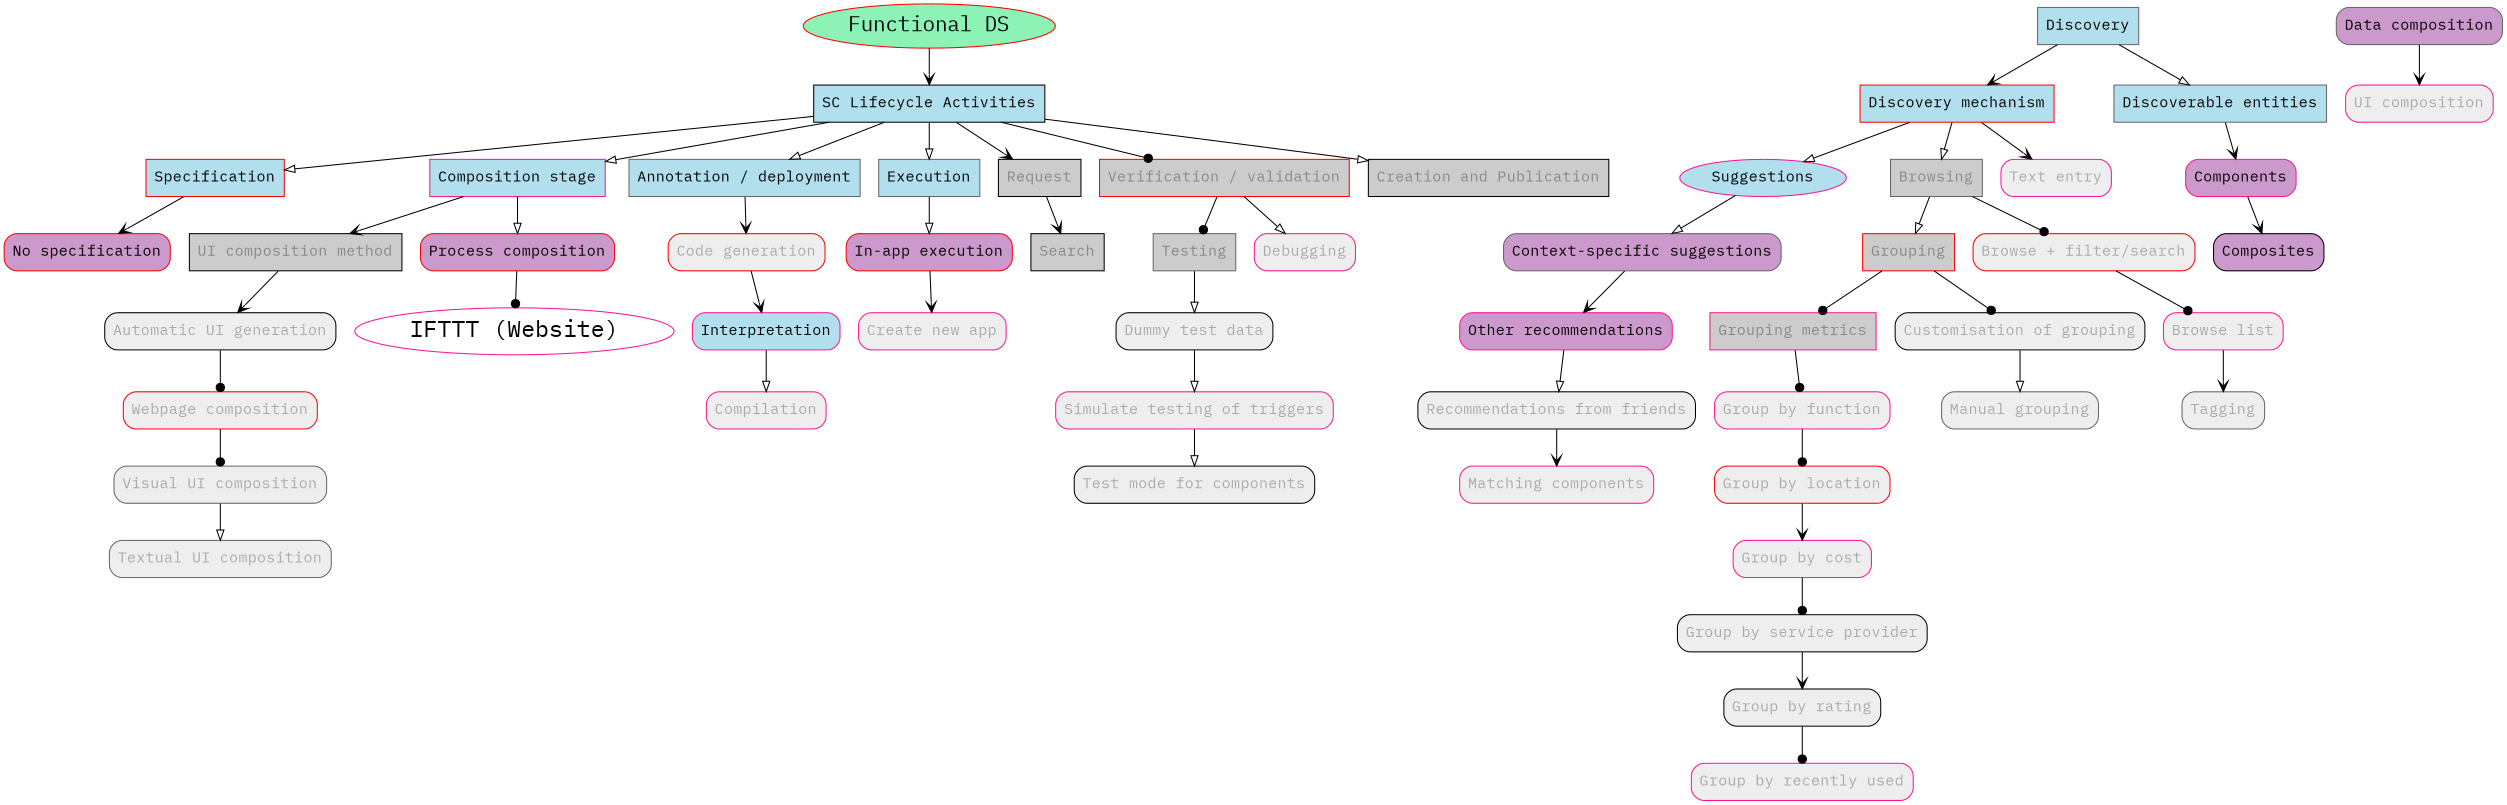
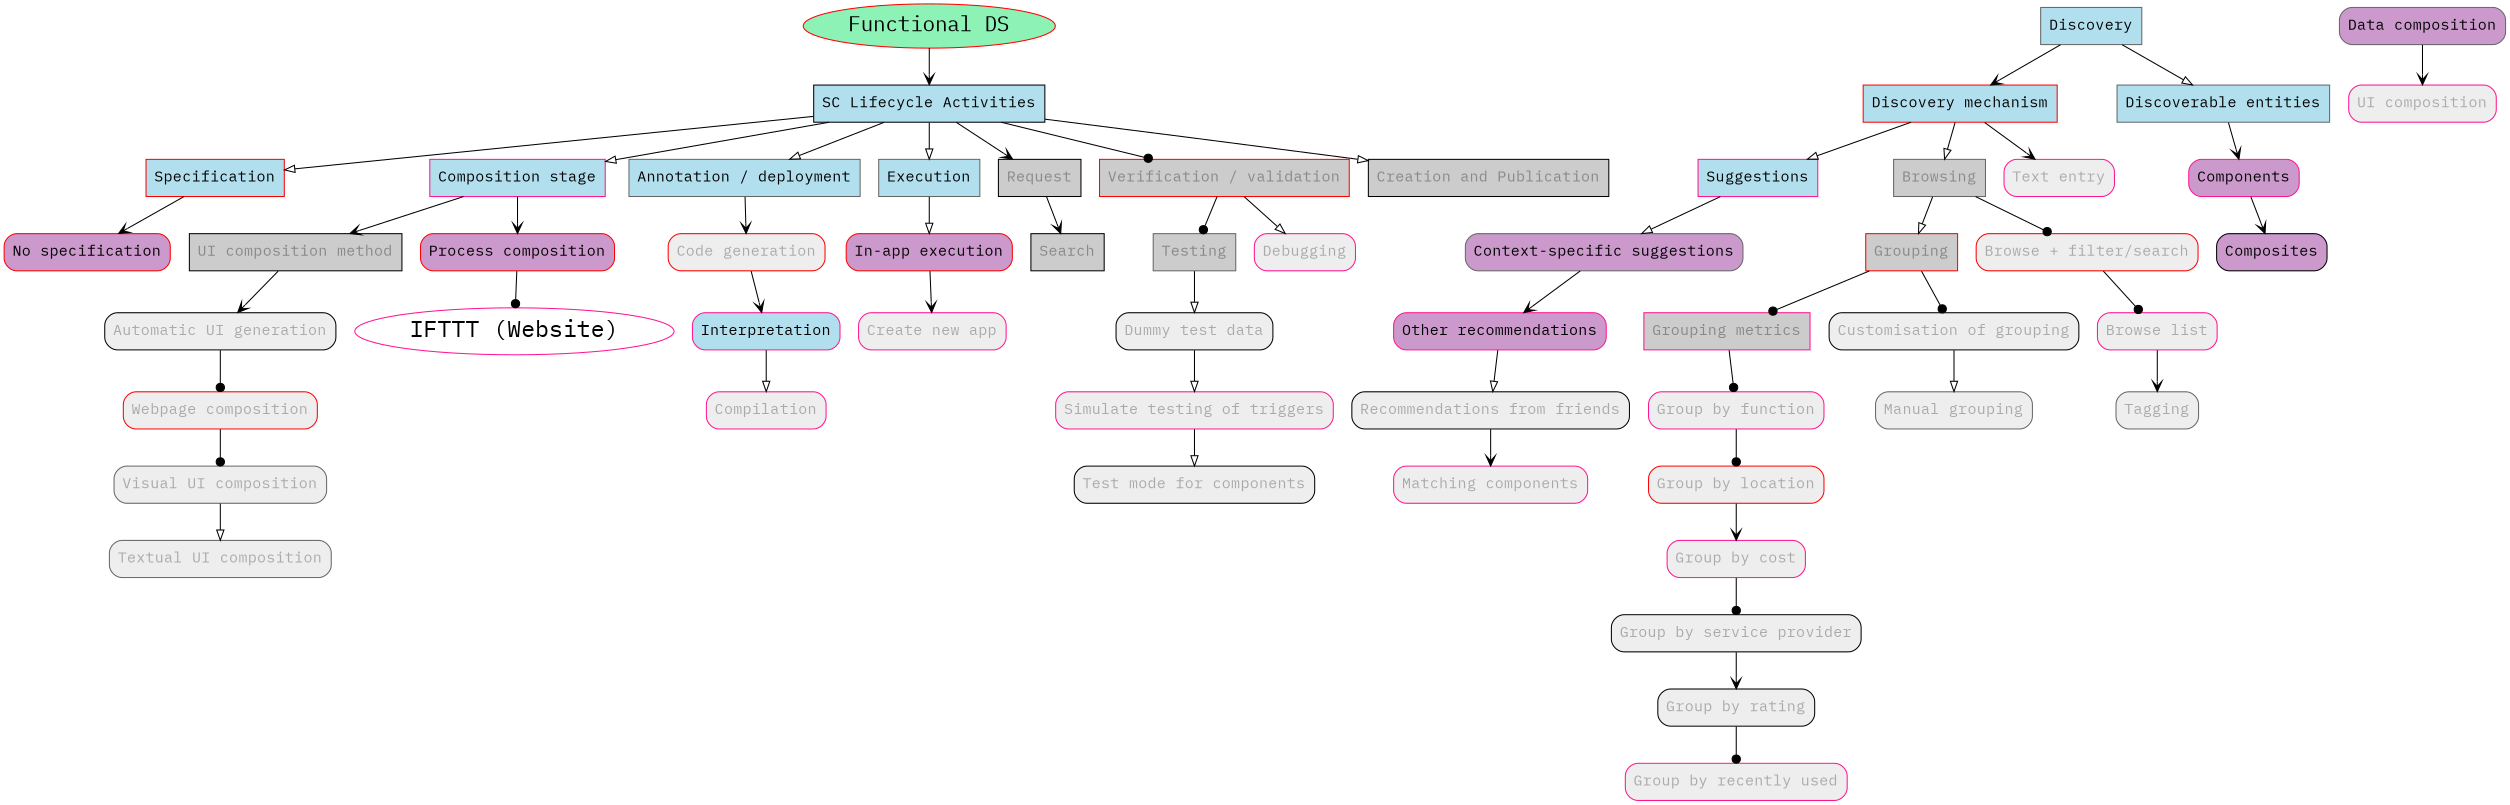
node "Suggestions": shape ellipse -> box
edge "Composition stage" -> "Process composition": arrowhead onormal -> vee
